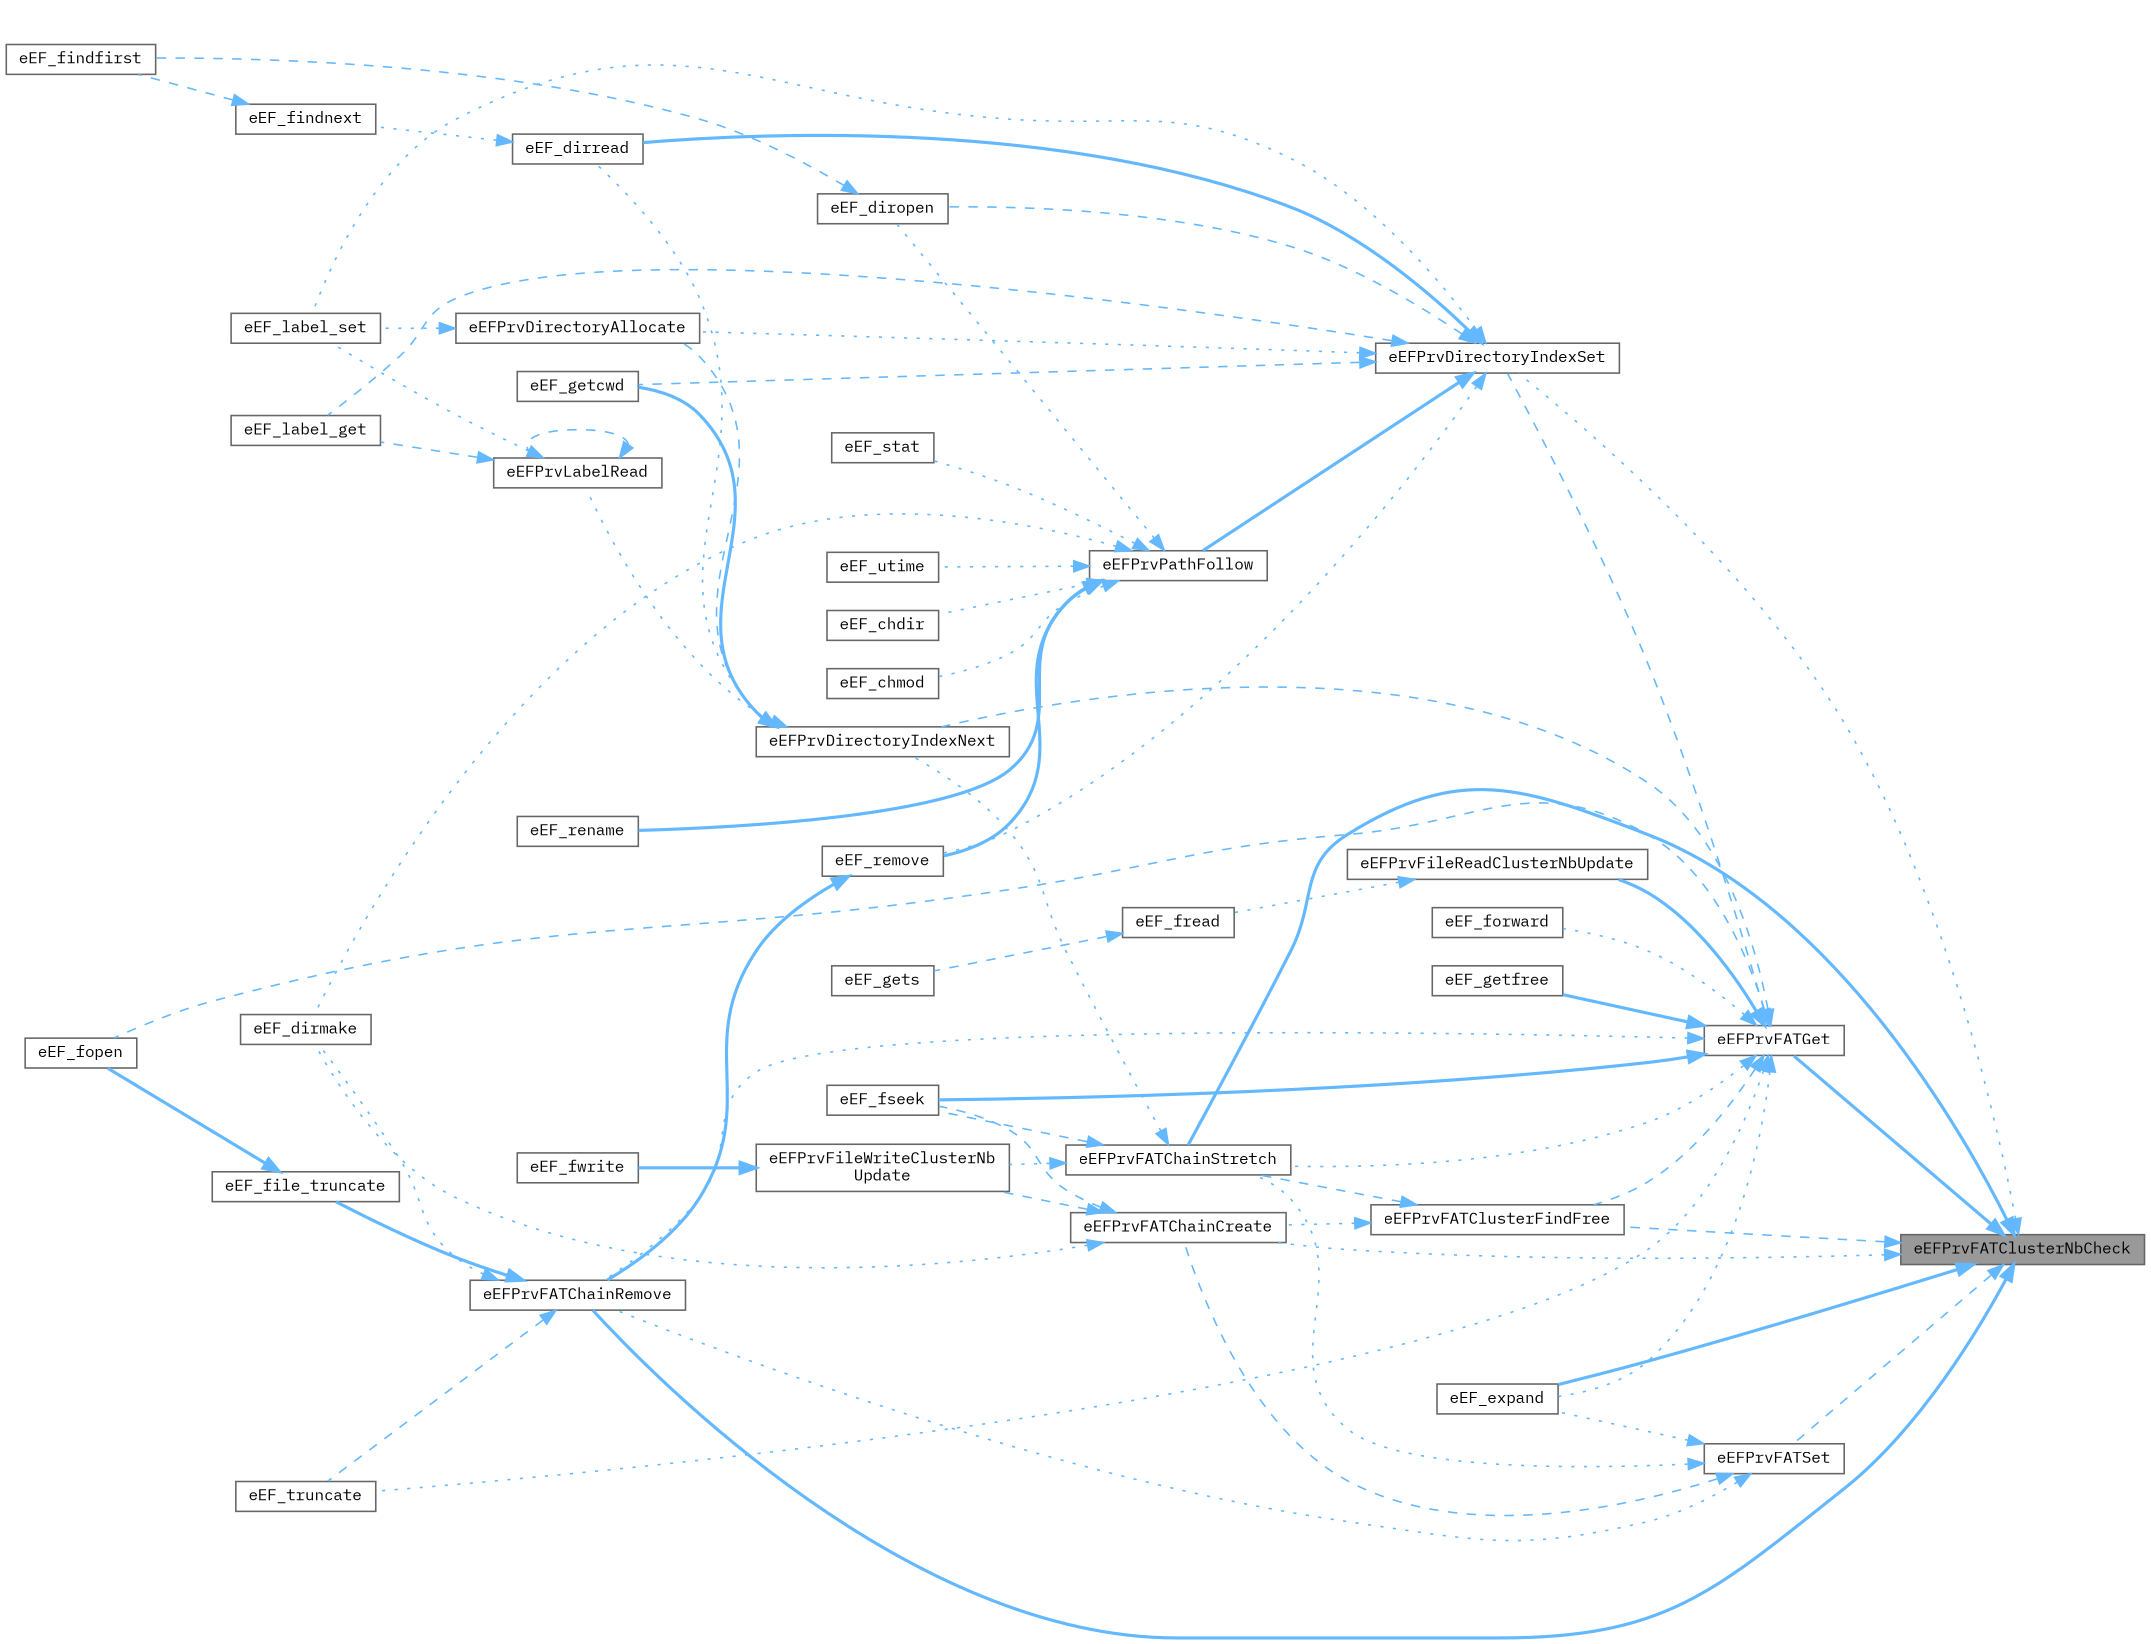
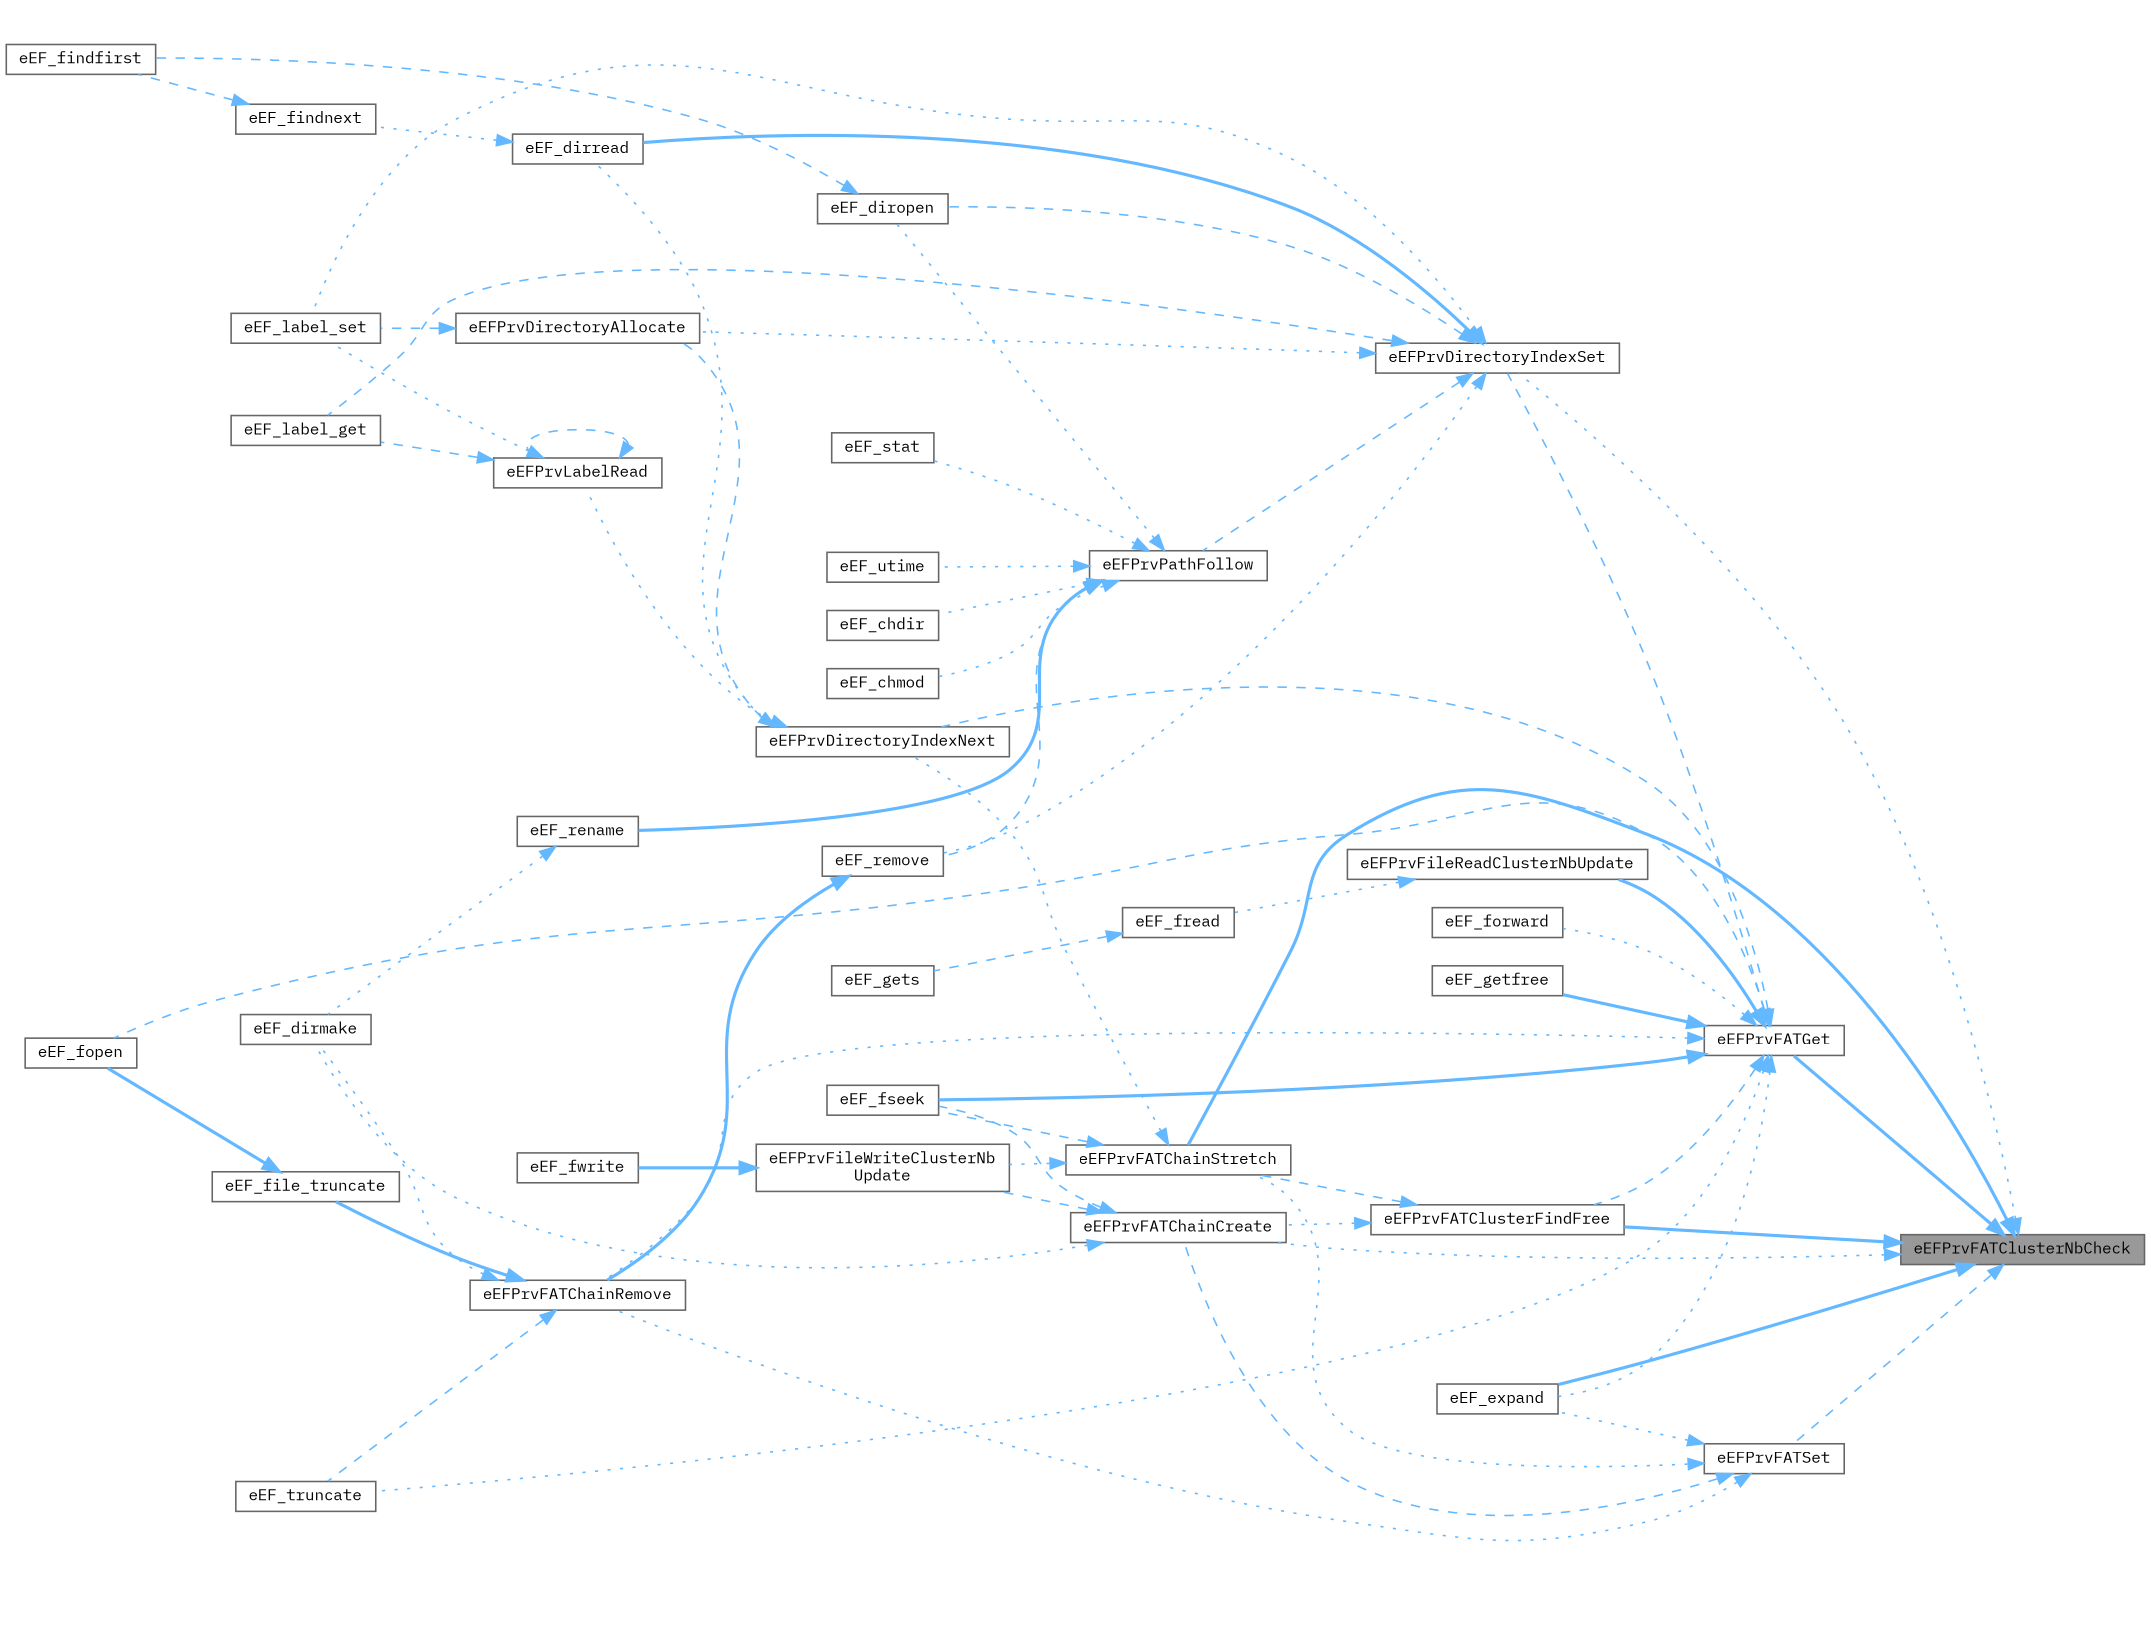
edge "eEF_label_set" -> "eEFPrvDirectoryAllocate": style dotted -> dashed
node "eEF_getcwd": removed
edge "eEFPrvPathFollow" -> "eEFPrvDirectoryIndexSet": style bold -> dashed
edge "eEF_dirmake" -> "eEFPrvPathFollow": now "eEF_dirmake" -> "eEF_rename"
edge "eEF_remove" -> "eEFPrvPathFollow": style bold -> dashed
edge "eEFPrvFATChainStretch" -> "eEFPrvFATGet": removed
edge "eEFPrvFATClusterFindFree" -> "eEFPrvFATClusterNbCheck": style dashed -> bold
edge "eEFPrvFATChainRemove" -> "eEFPrvFATClusterNbCheck": removed
